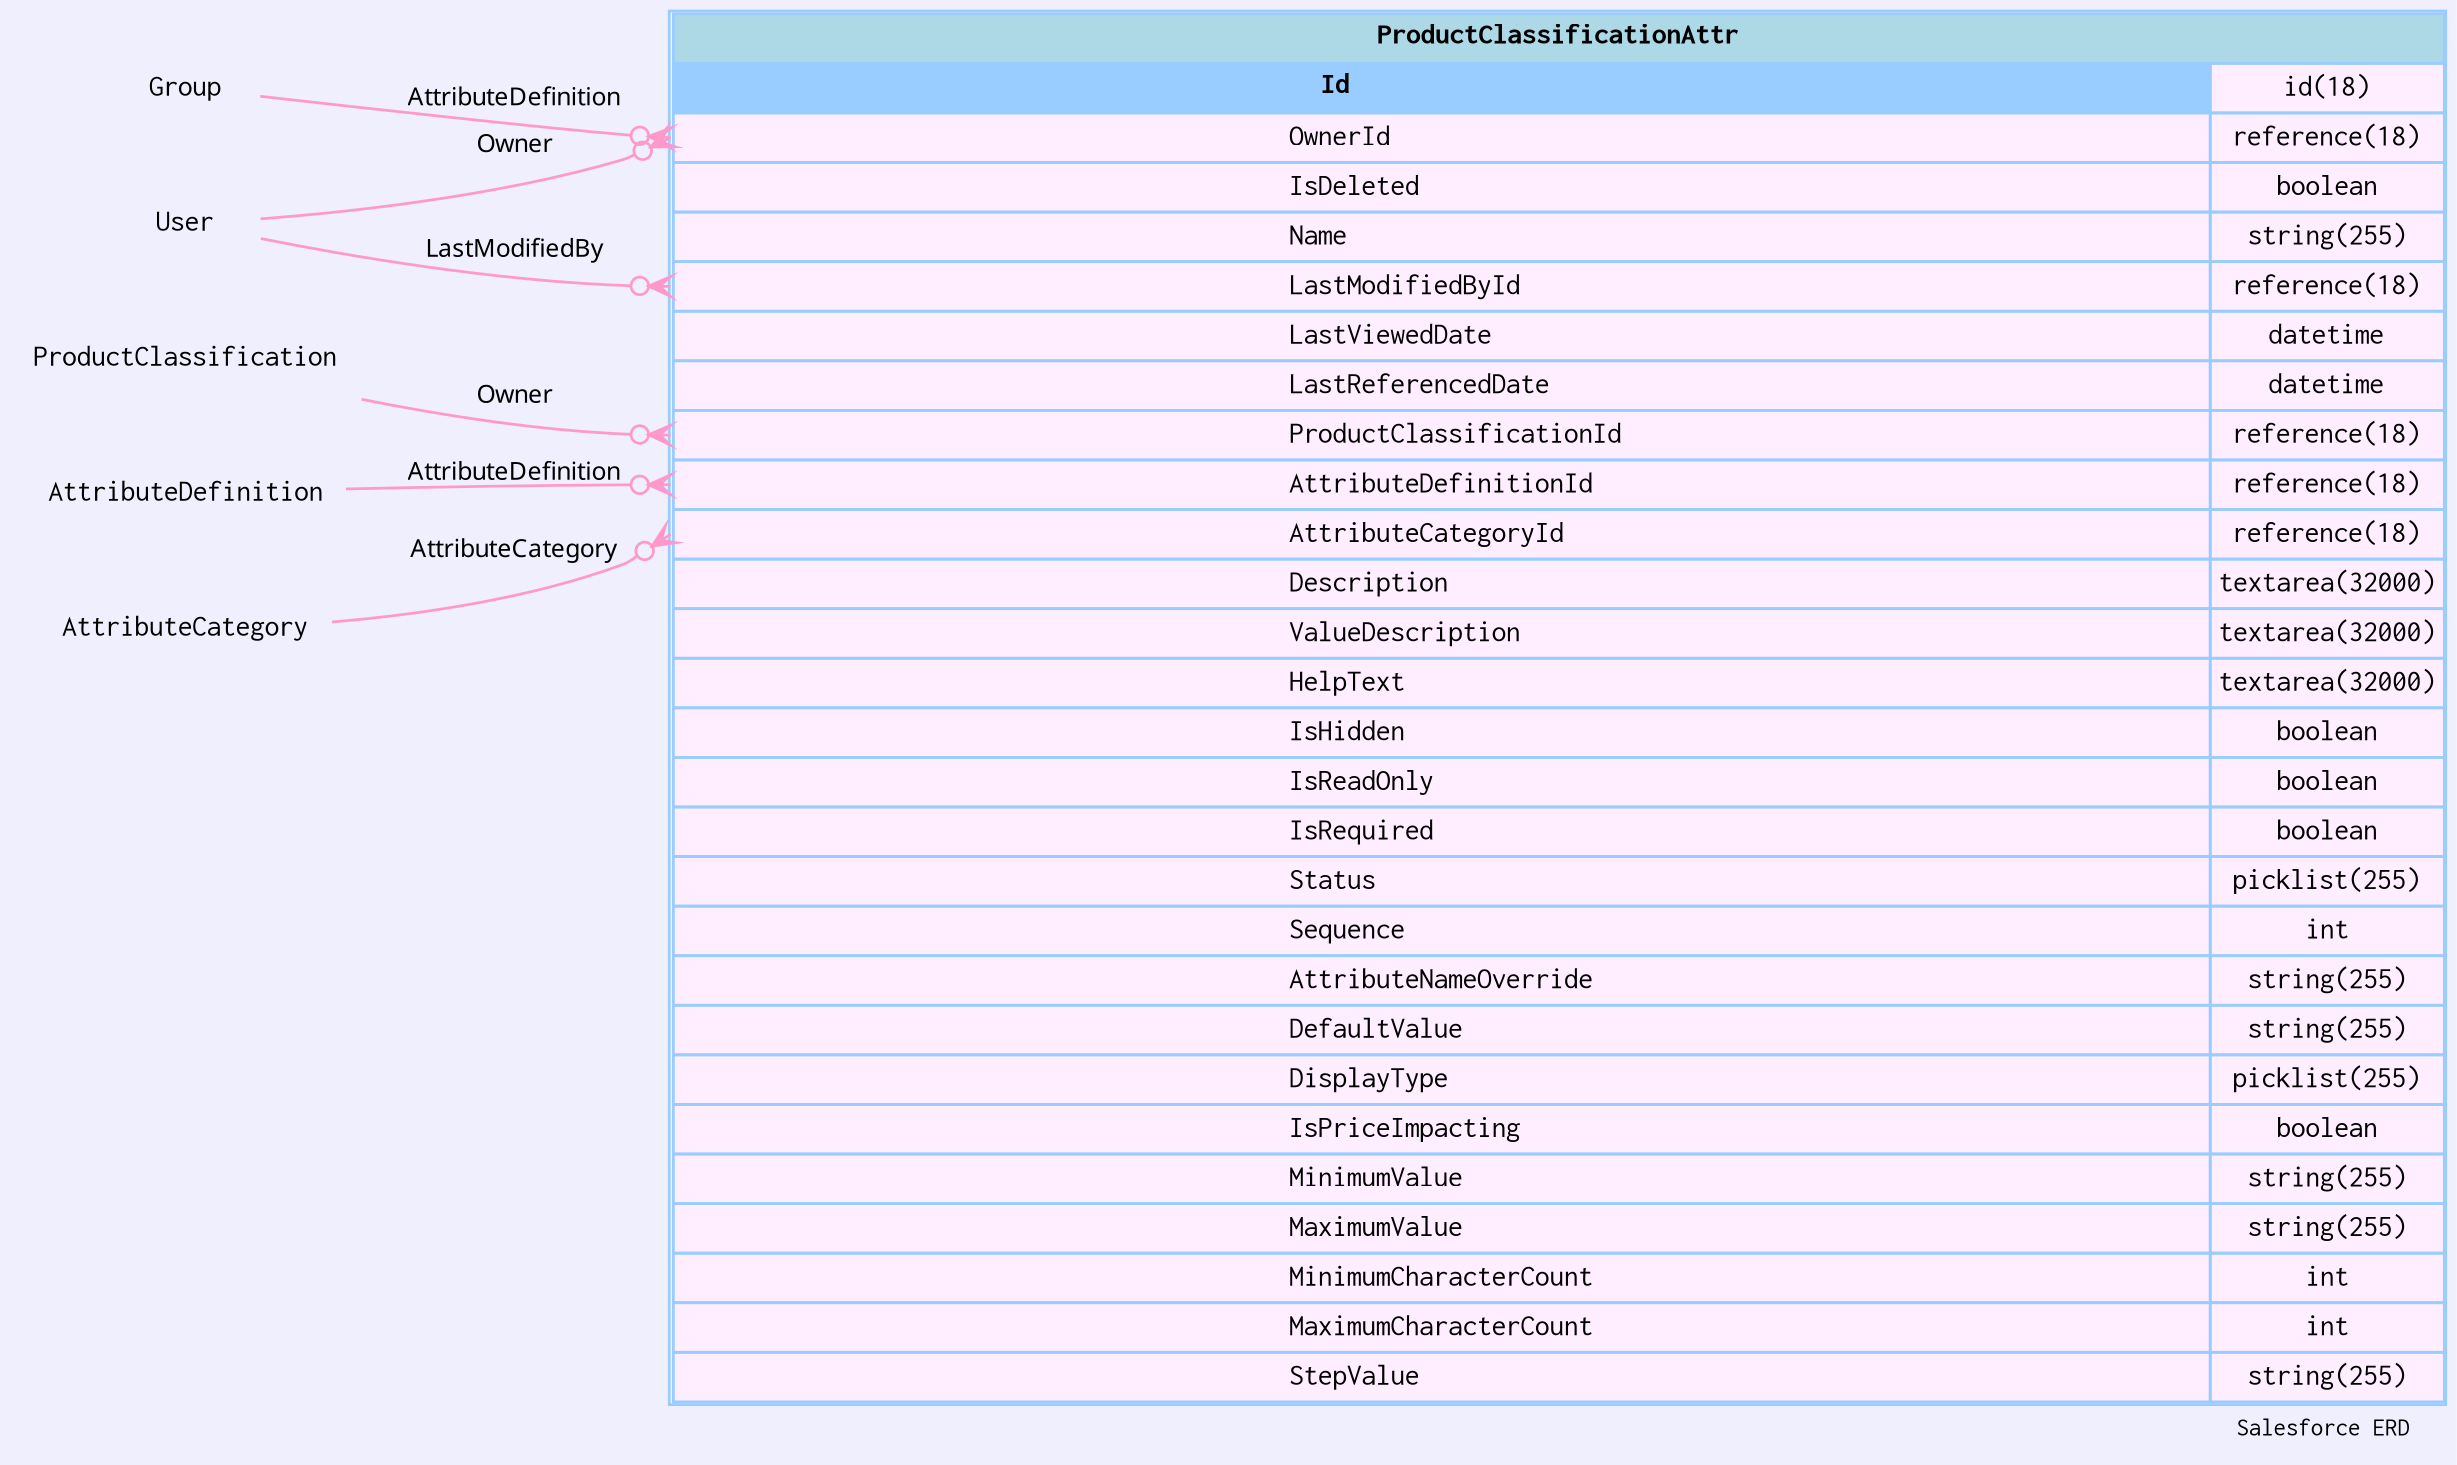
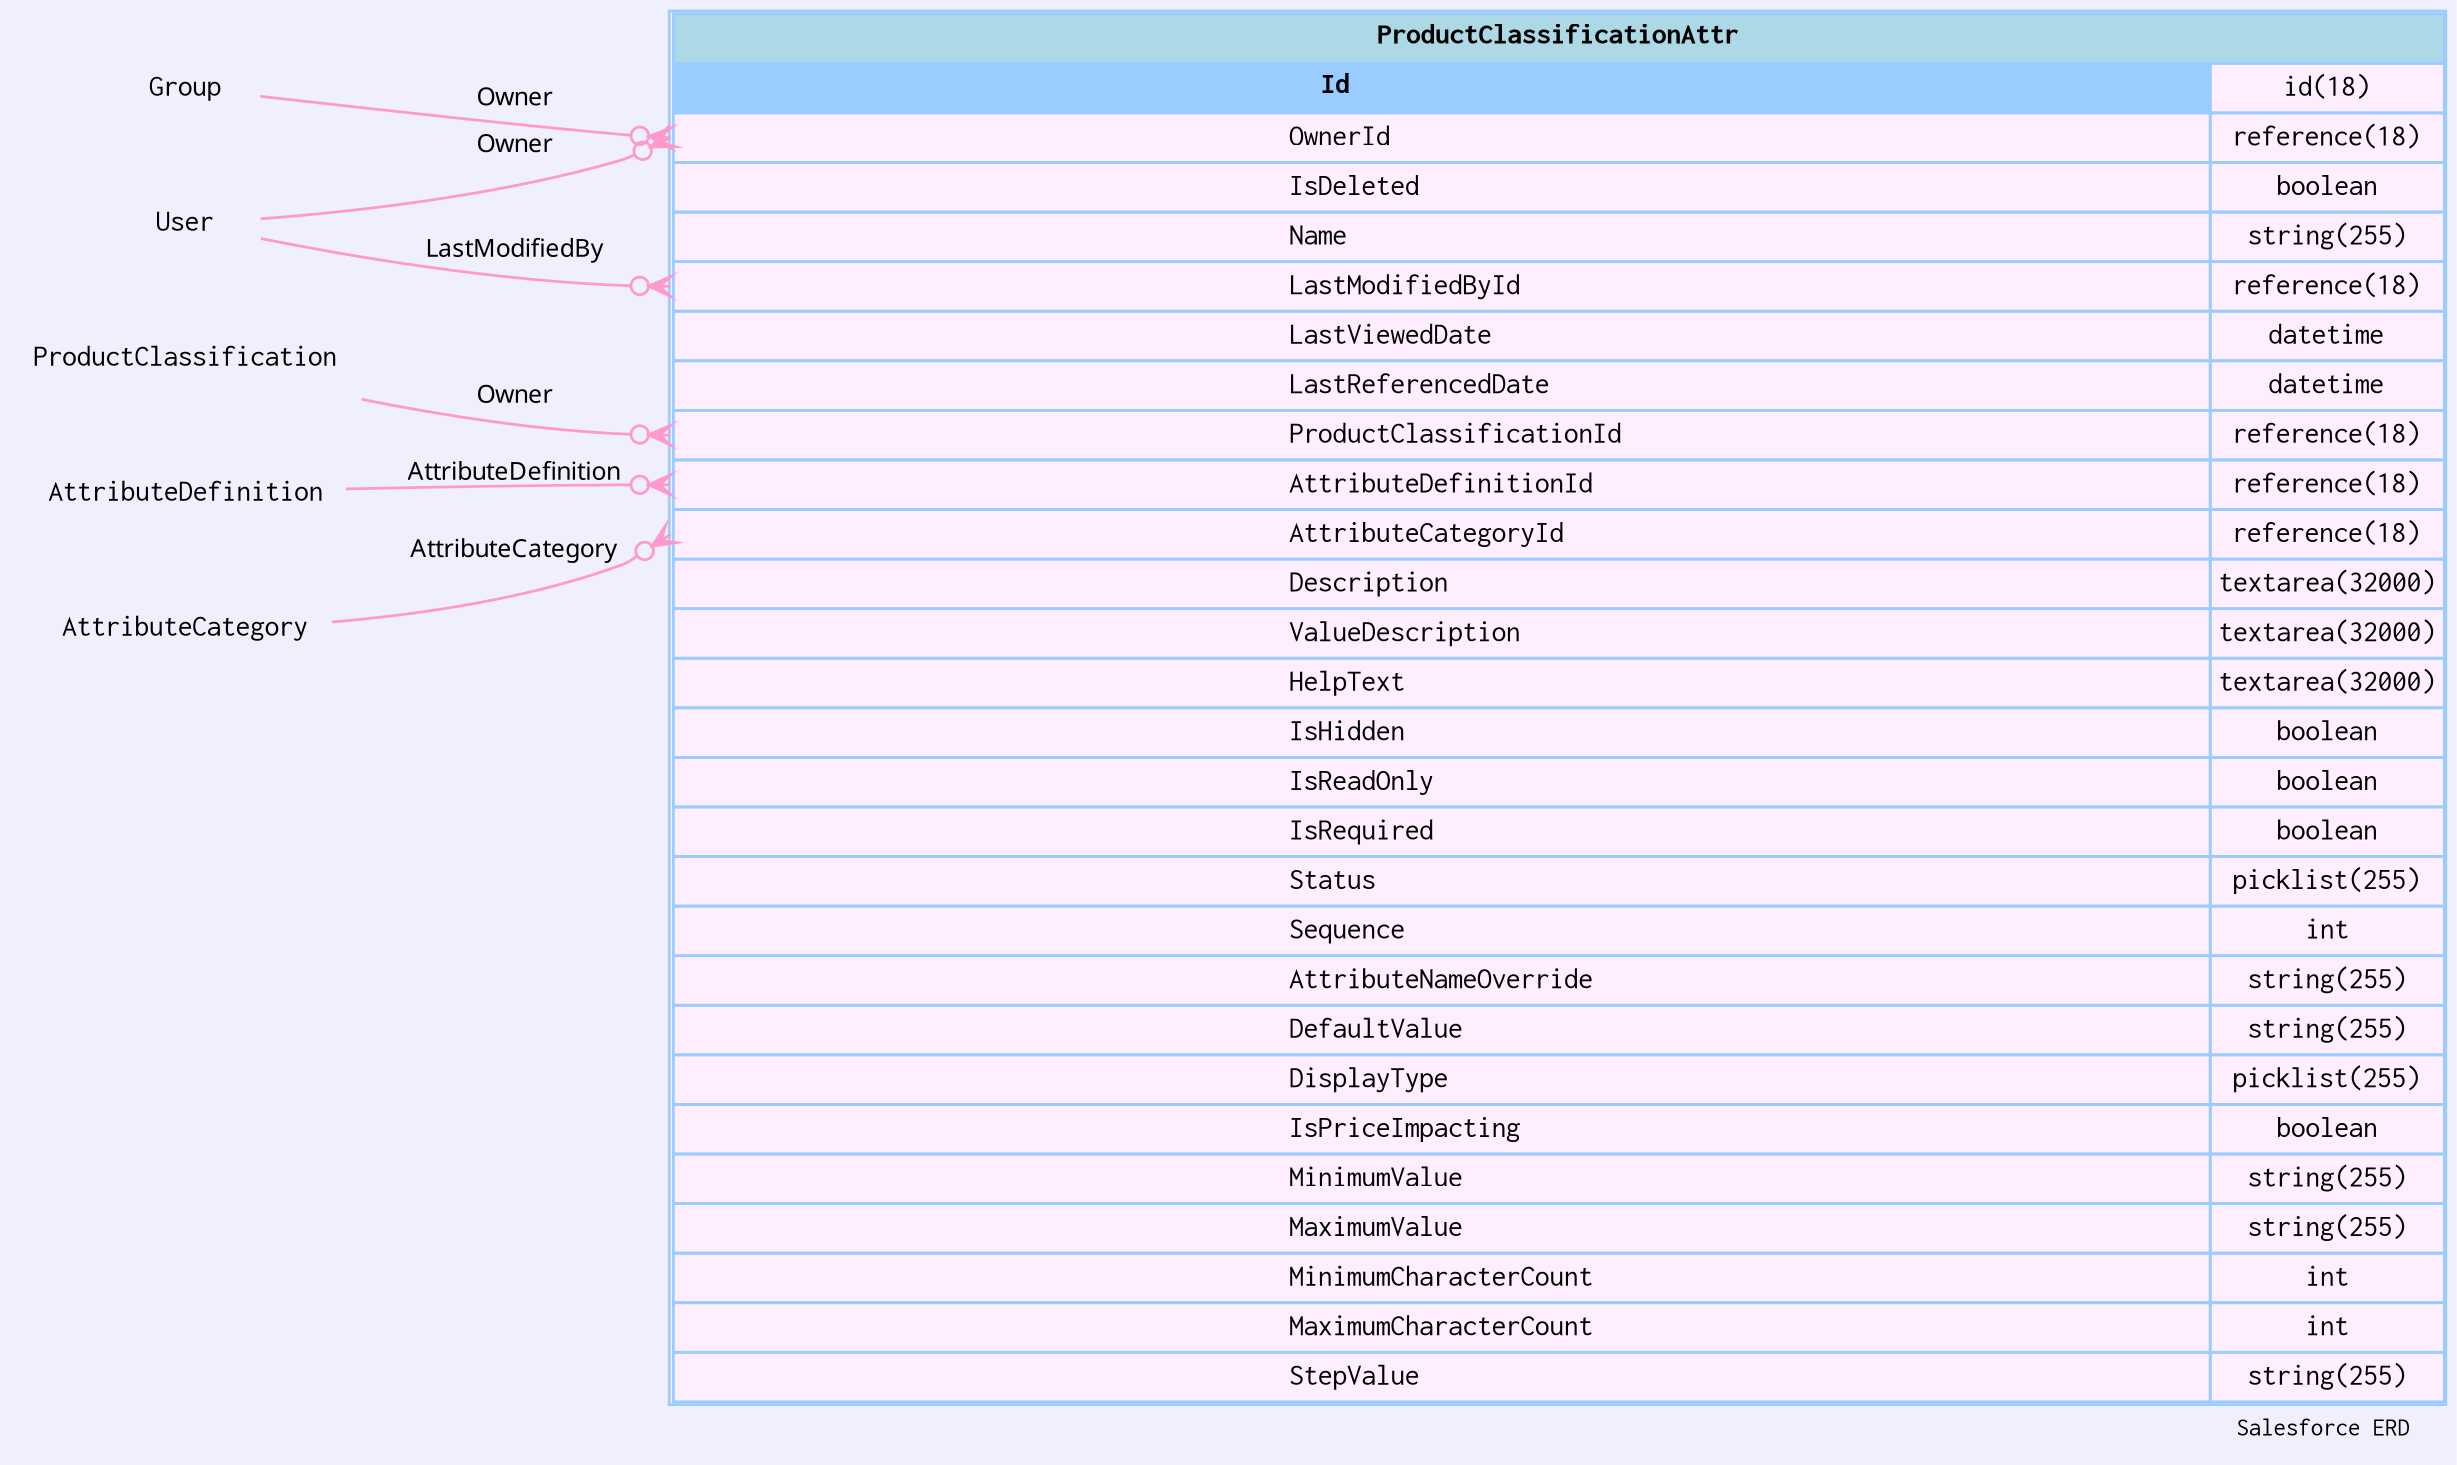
edge "Group" -> "ProductClassificationAttr": label "AttributeDefinition" -> "Owner"
